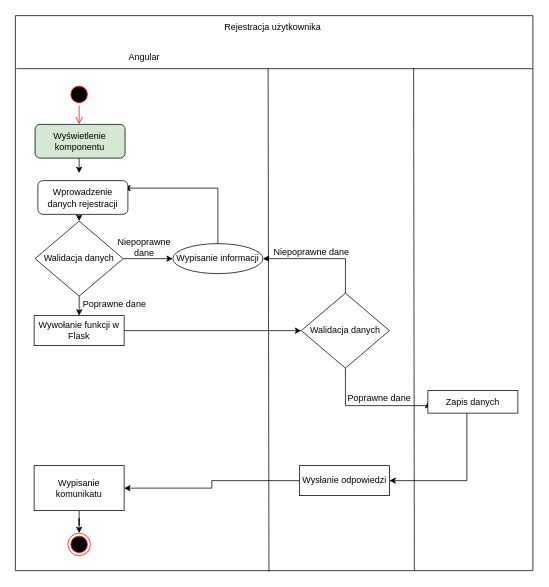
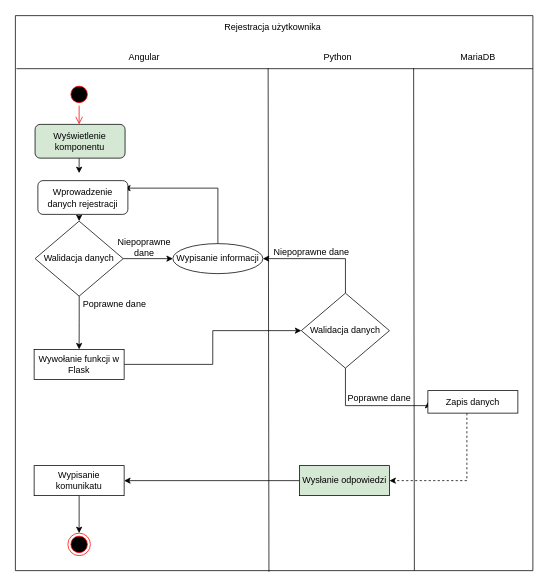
node "Python": added
node "MariaDB": added
node "Wywołanie funkcji w Flask": moved (79, 330) -> (79, 364)
node "Wysłanie odpowiedzi": fillcolor #ffffff -> #d5e8d4
edge "Zapis danych" -> "Wysłanie odpowiedzi": style solid -> dashed
node "Wypisanie komunikatu": size 90x45 -> 90x30
